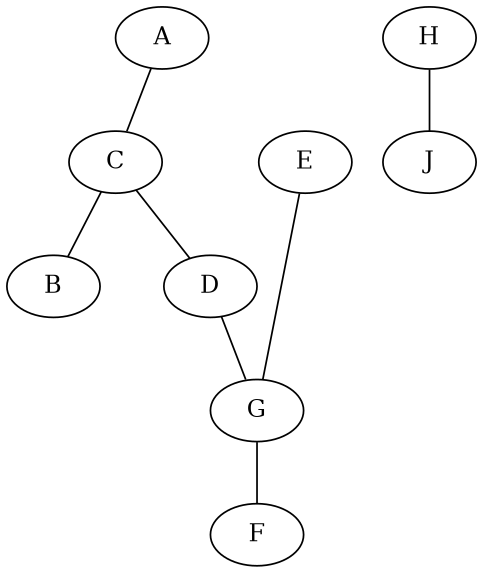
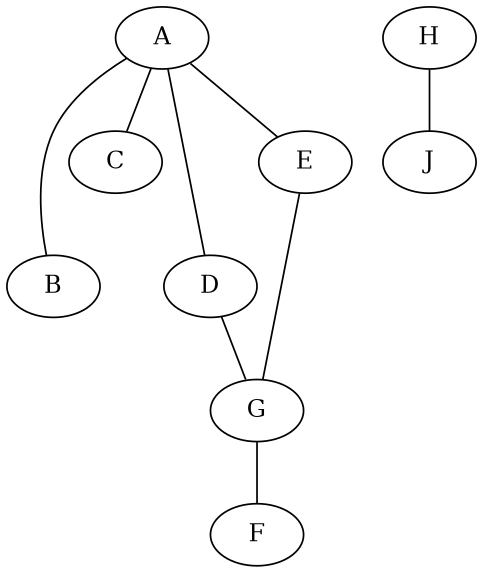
edge "A" -- "E": added
edge "C" -- "B": now "A" -- "B"
edge "C" -- "D": now "A" -- "D"
